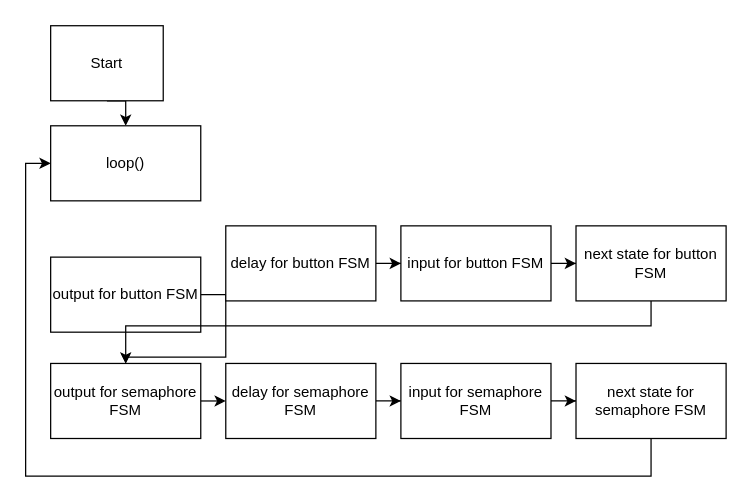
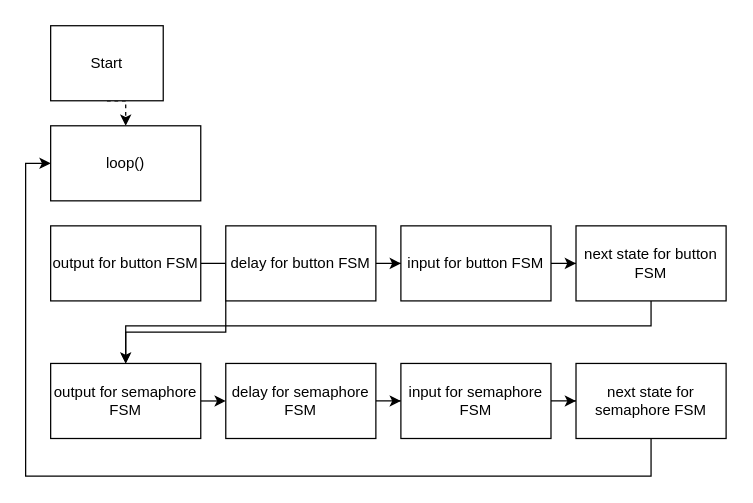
edge "Start" -> "loop()": style solid -> dashed
node "output for button FSM": moved (126, 294) -> (126, 263)
